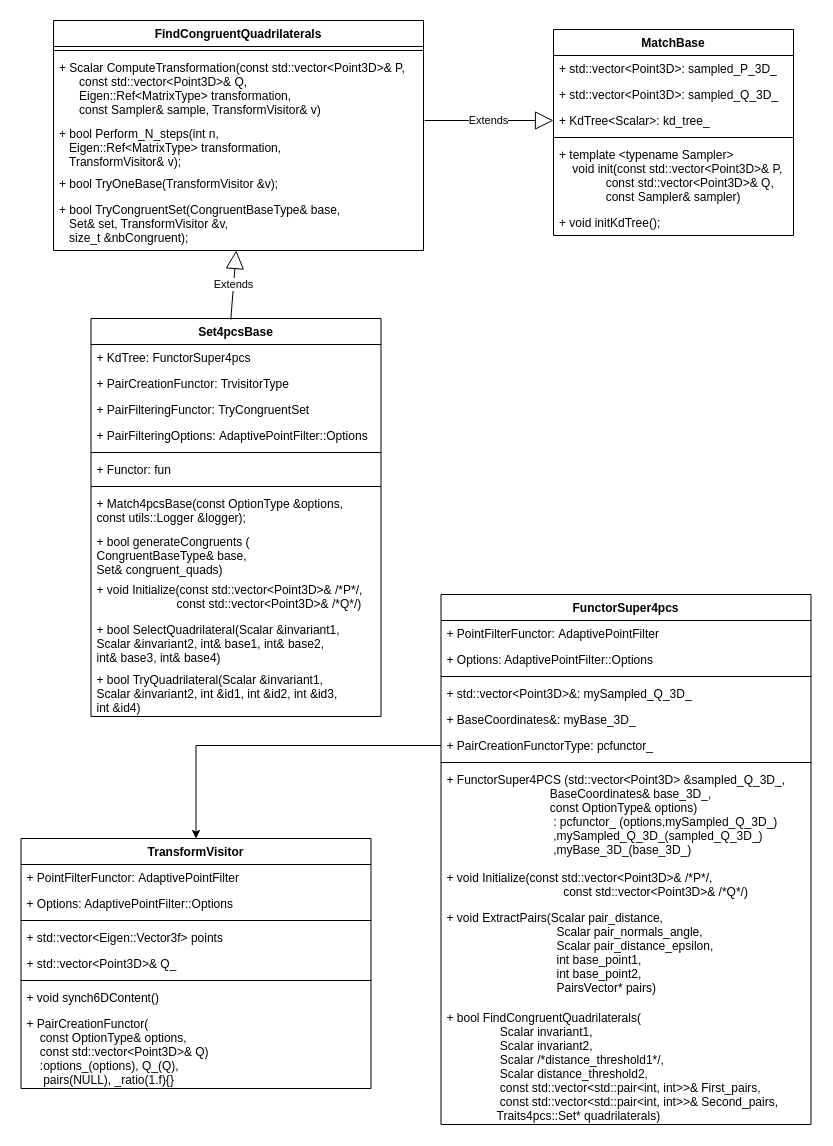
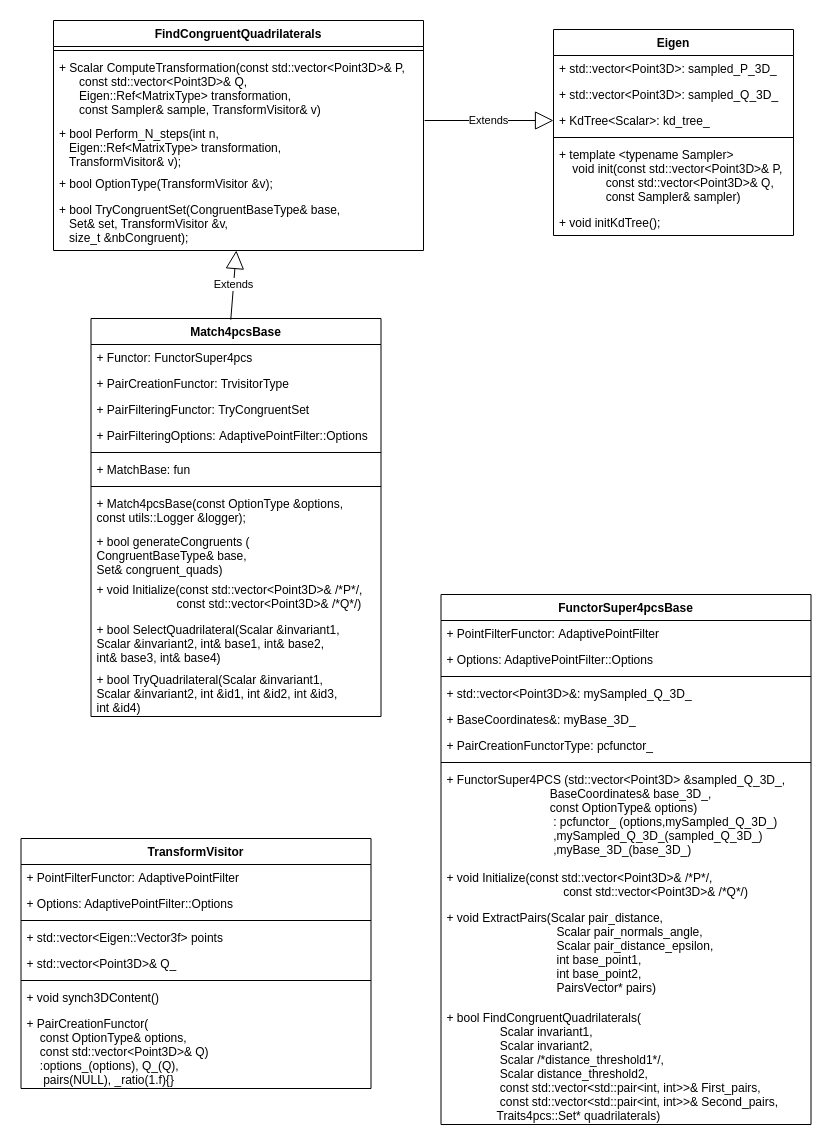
node "MatchBase": label "MatchBase" -> "Eigen"
node "+ bool TryOneBase(TransformVisitor &v);": label "+ bool TryOneBase(TransformVisitor &v);" -> "+ bool OptionType(TransformVisitor &v);"
node "Set4pcsBase": label "Set4pcsBase" -> "Match4pcsBase"
node "+ KdTree: FunctorSuper4pcs": label "+ KdTree: FunctorSuper4pcs" -> "+ Functor: FunctorSuper4pcs"
node "+ Functor: fun": label "+ Functor: fun" -> "+ MatchBase: fun"
node "FunctorSuper4pcs": label "FunctorSuper4pcs" -> "FunctorSuper4pcsBase"
edge "+ PairCreationFunctorType: pcfunctor_" -> "TransformVisitor": removed
node "+ void synch6DContent()": label "+ void synch6DContent()" -> "+ void synch3DContent()"
